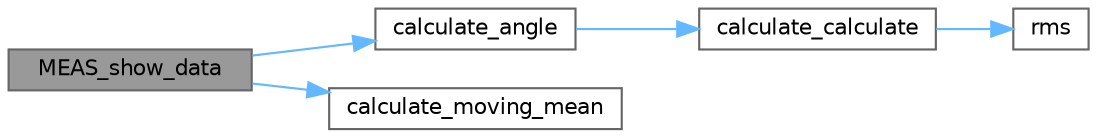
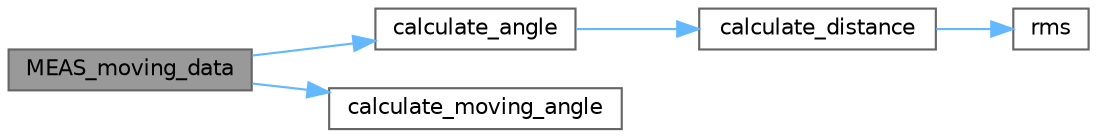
node "calculate_calculate": label "calculate_calculate" -> "calculate_distance"
node "MEAS_show_data": label "MEAS_show_data" -> "MEAS_moving_data"
node "calculate_moving_mean": label "calculate_moving_mean" -> "calculate_moving_angle"
